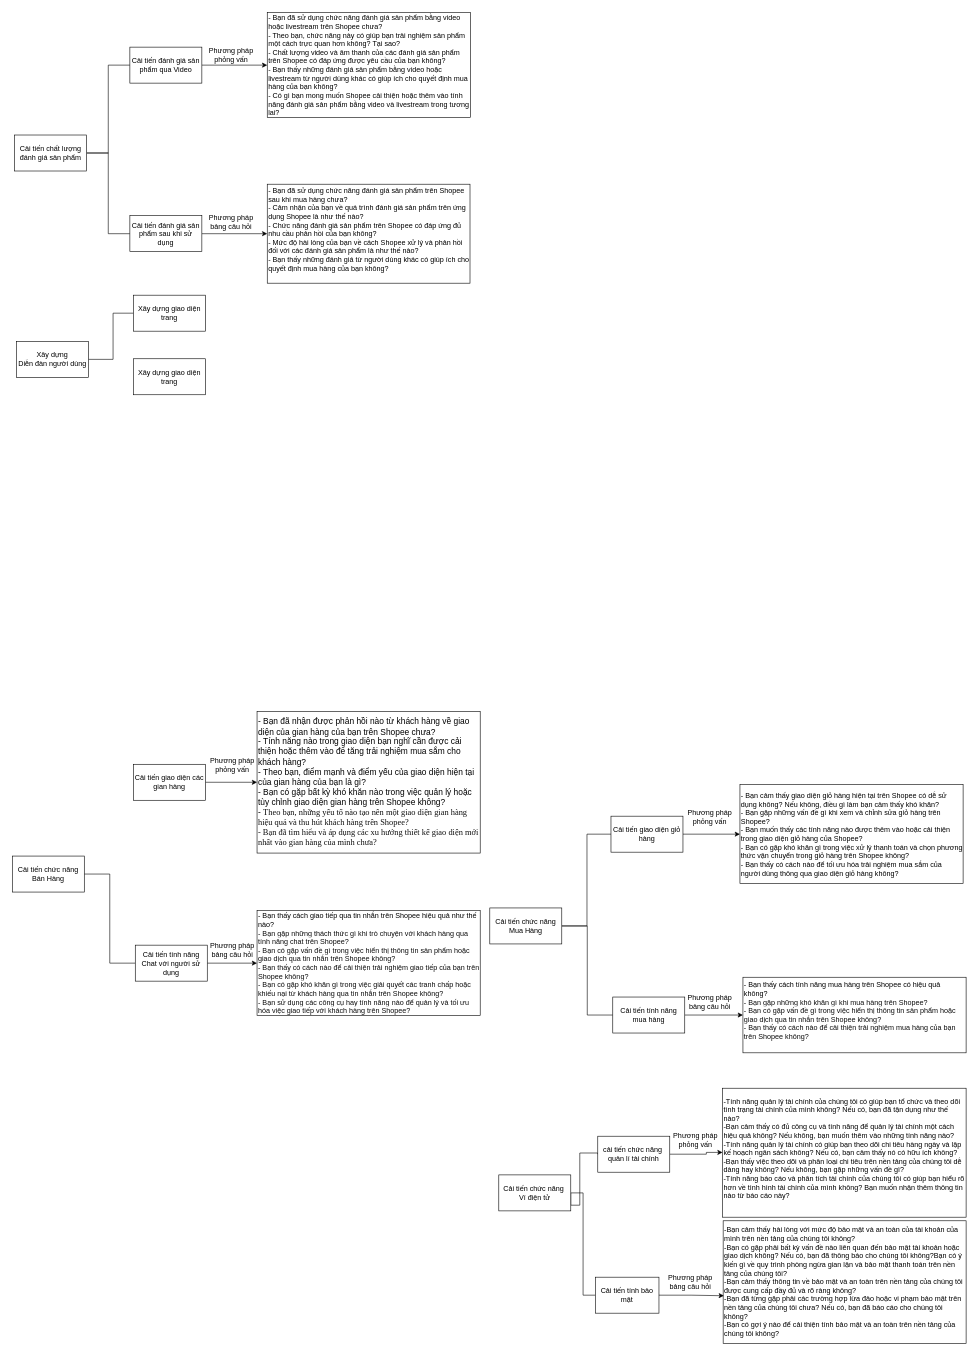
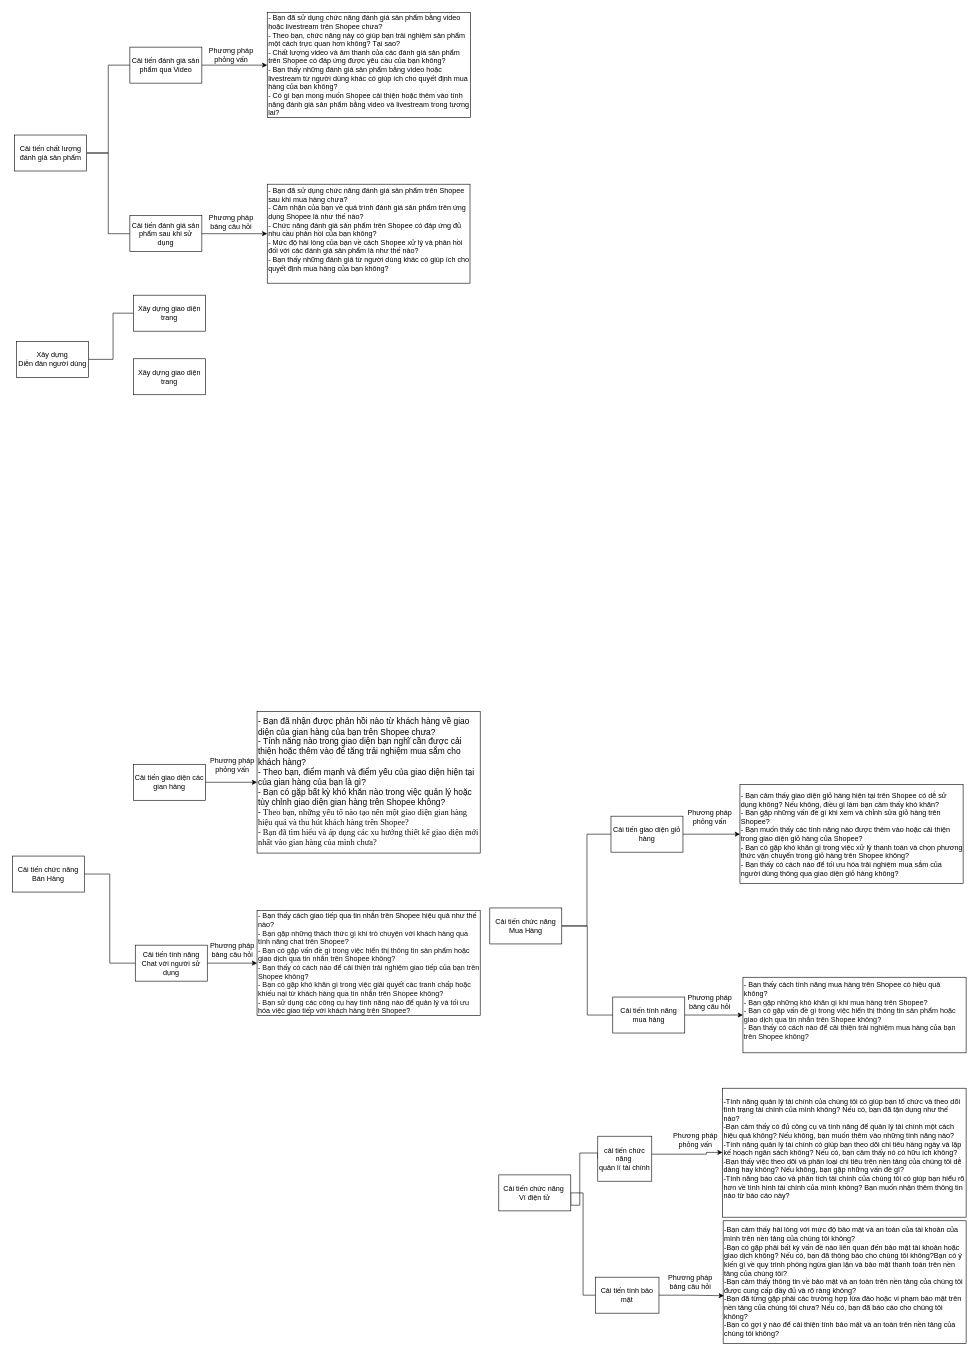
node "cải tiến chức năng quản lí tài chính": size 72x36 -> 54x45
